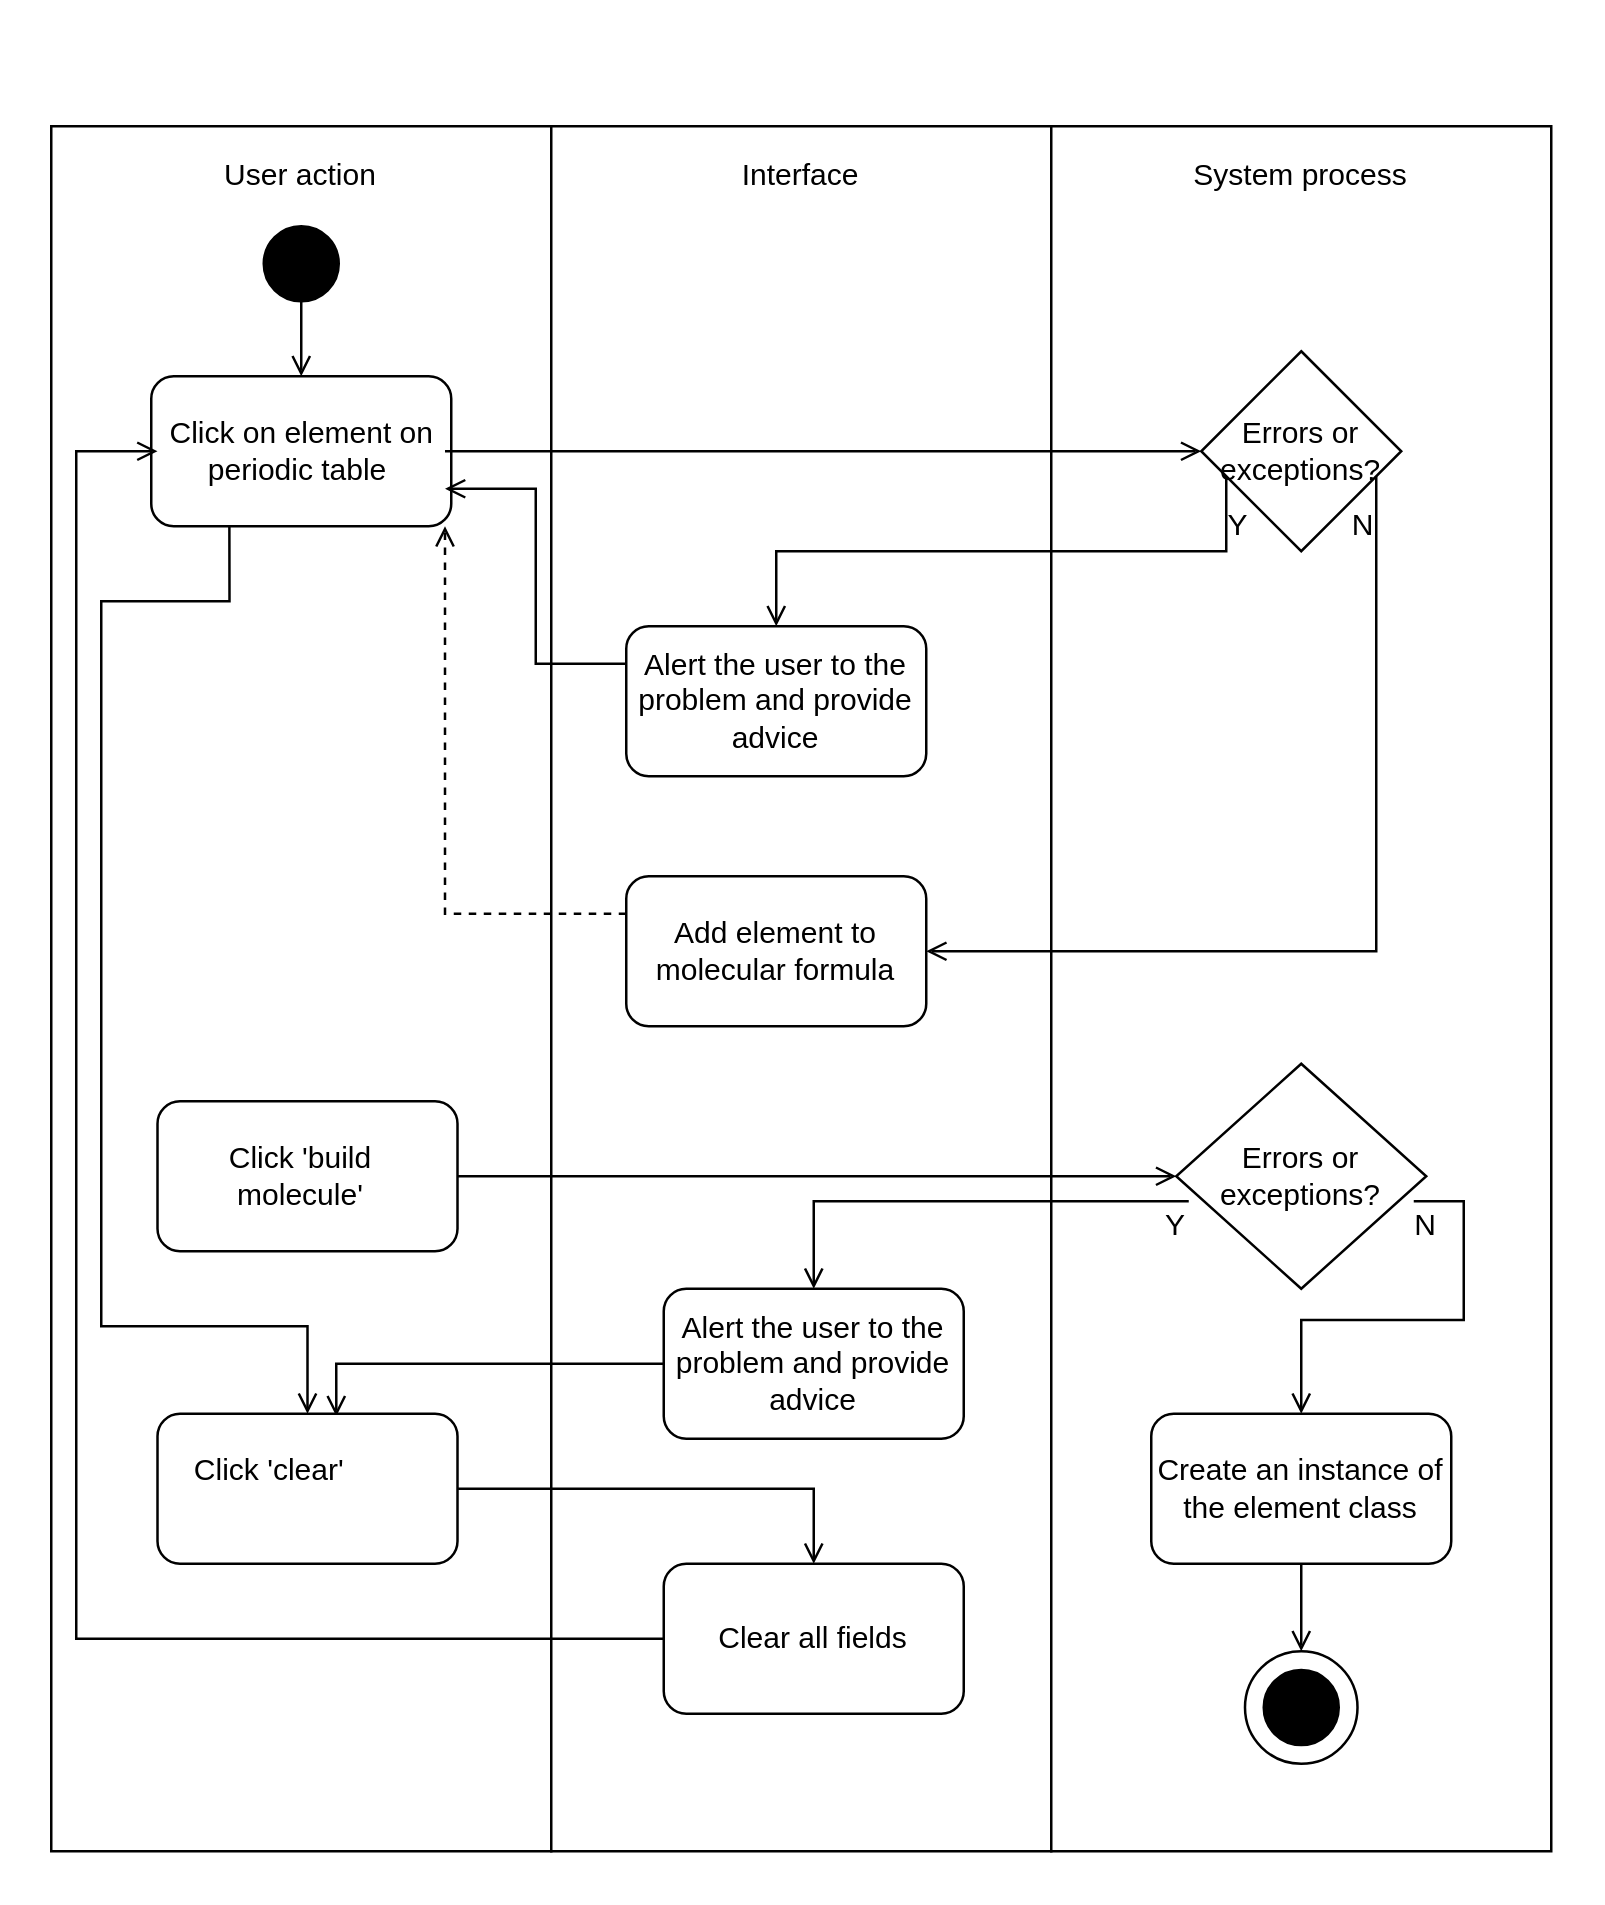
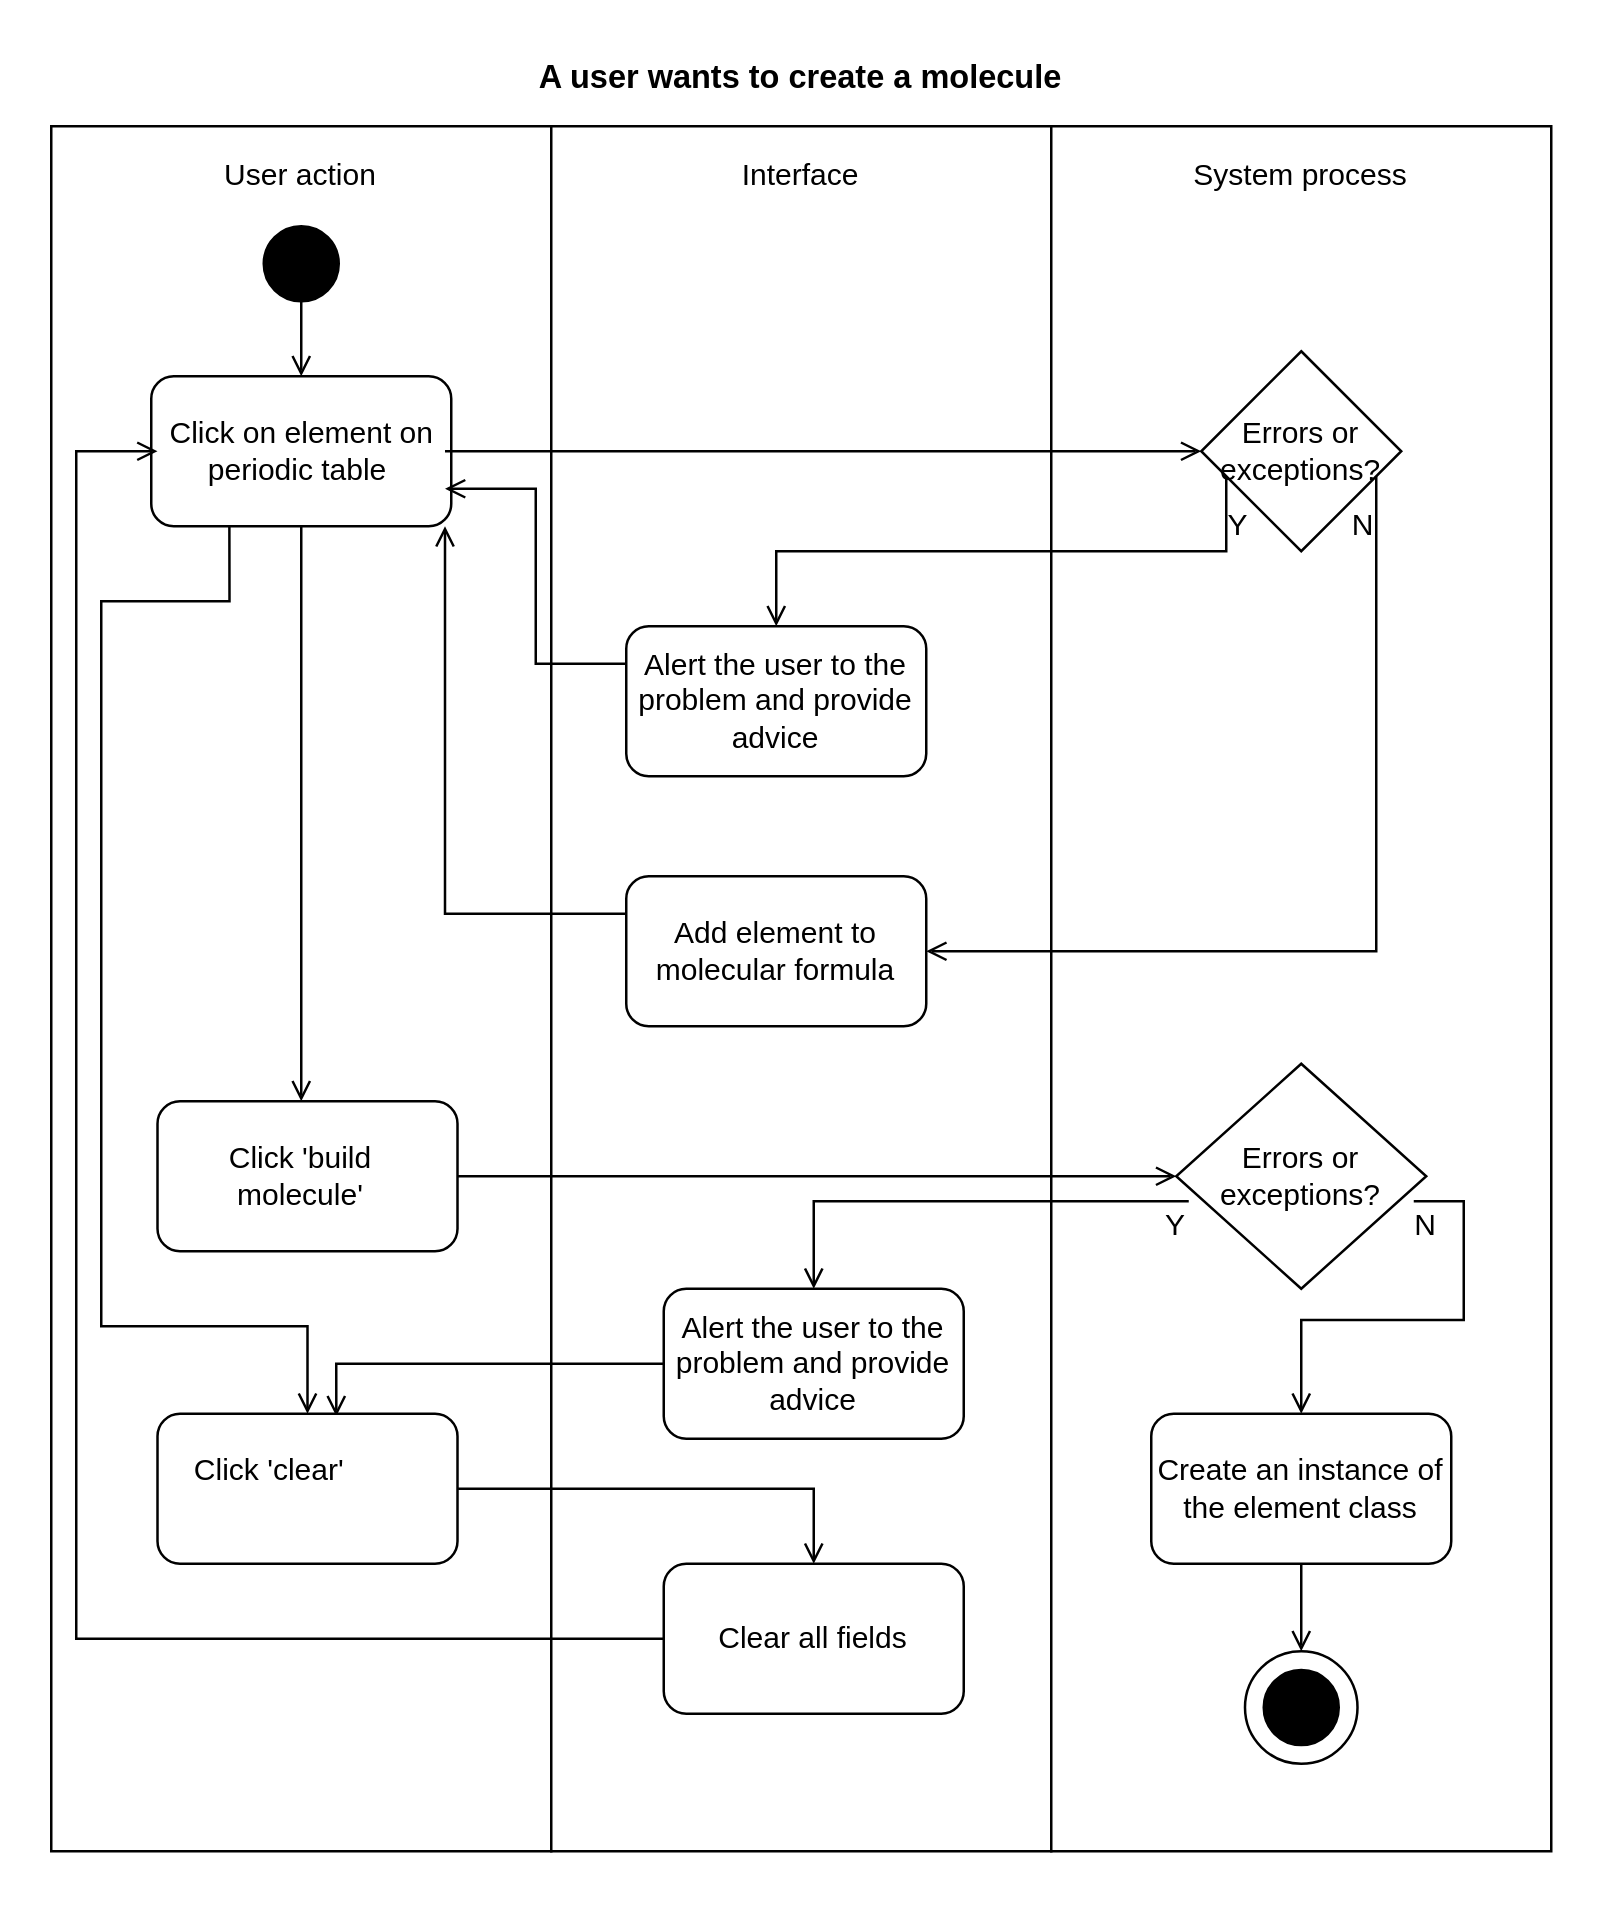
node "A user wants to create a molecule": added
edge "Click on element on periodic table" -> "Click 'build molecule'": added
edge "Add element to molecular formula" -> "Click on element on periodic table": style dashed -> solid
